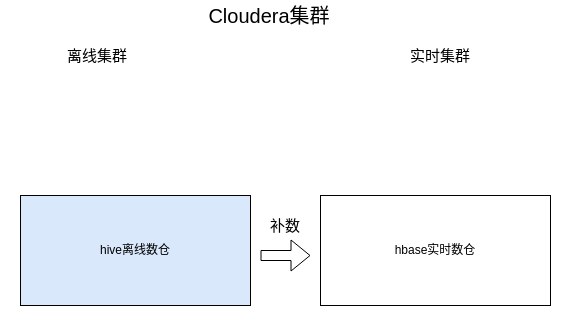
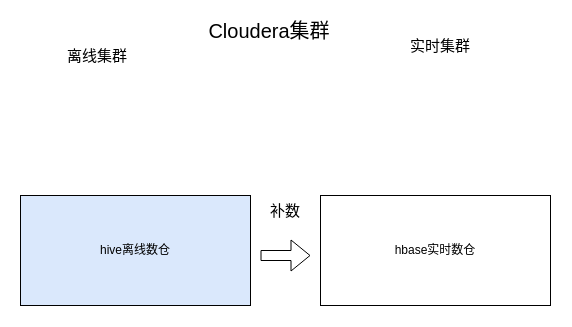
node "Cloudera集群": moved (270, 16) -> (270, 31)
node "实时集群": moved (441, 56) -> (441, 46)
node "补数": moved (286, 226) -> (286, 211)
